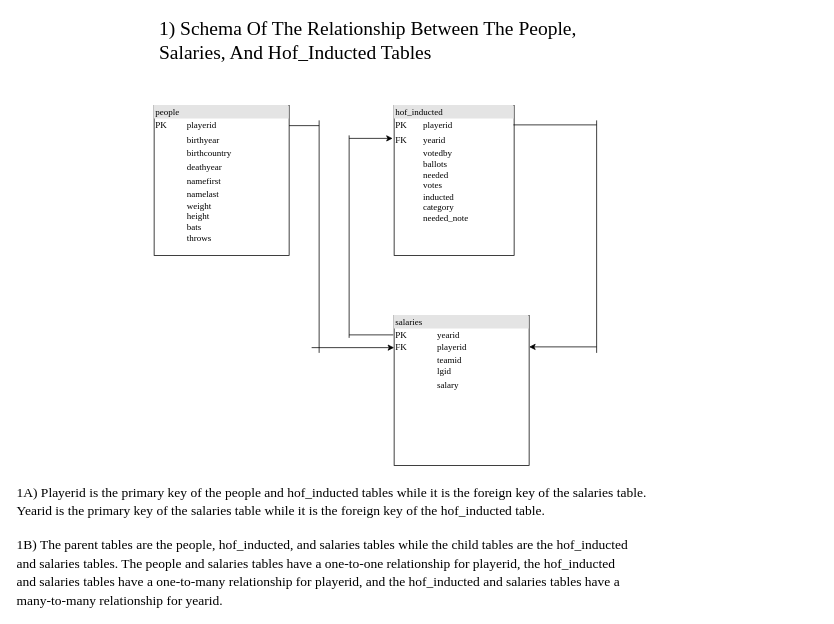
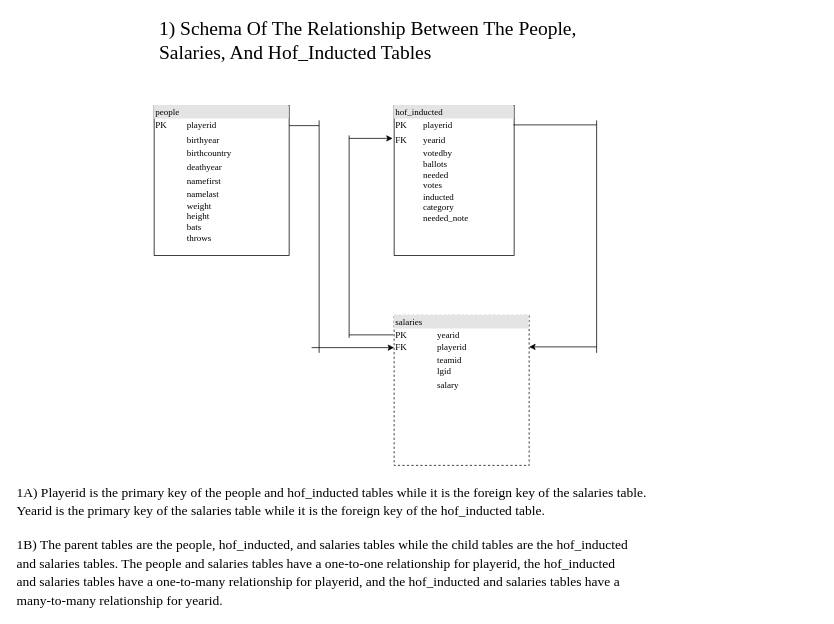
node "salaries PK FK yearid playerid teamid lgid salary": style solid -> dashed
